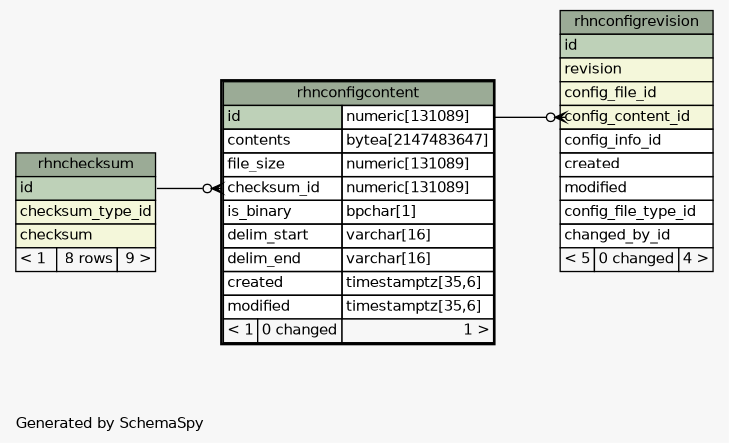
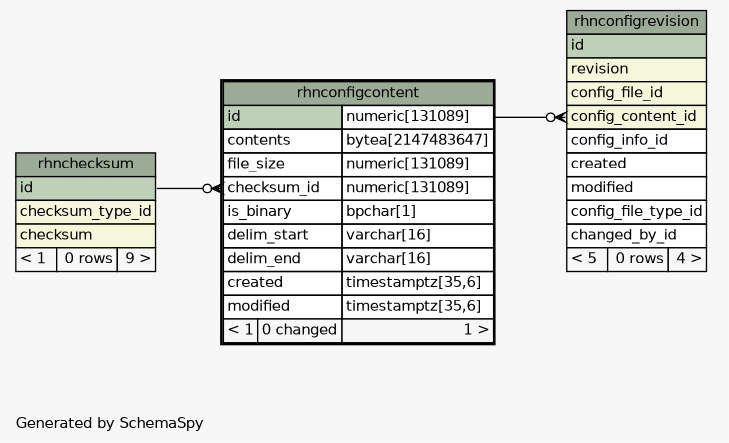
node "rhnchecksum": text "8 rows" -> "0 rows"
node "rhnconfigrevision": text "0 changed" -> "0 rows"
